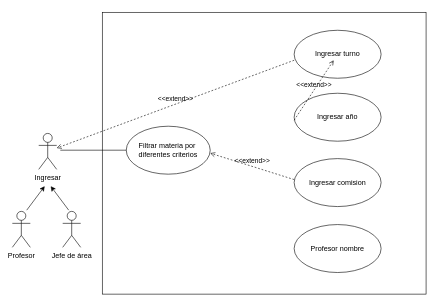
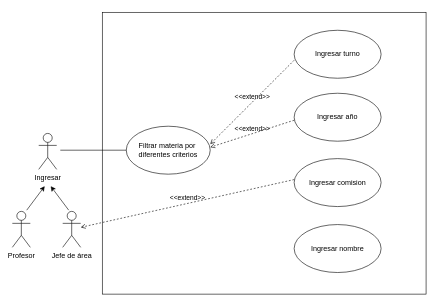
edge "Ingresar turno" -> "Ingresar": now "Ingresar turno" -> "Filtrar materia por diferentes criterios"
edge "Ingresar año" -> "Ingresar turno": now "Ingresar año" -> "Filtrar materia por diferentes criterios"
edge "Ingresar comision" -> "Filtrar materia por diferentes criterios": now "Ingresar comision" -> "Jefe de área"
node "Profesor nombre": label "Profesor nombre" -> "Ingresar nombre"
